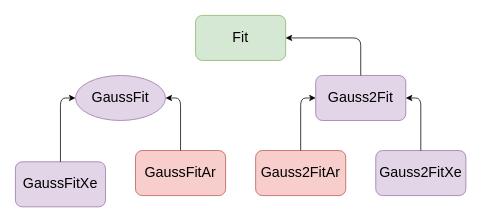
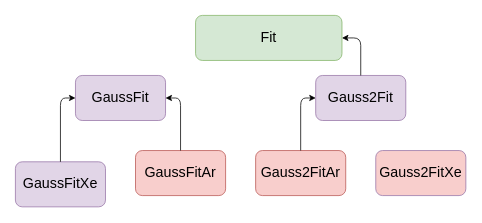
node "Fit": size 90x45 -> 146x45
node "GaussFit": shape ellipse -> rounded rectangle
edge "Gauss2FitXe" -> "Gauss2Fit": removed
node "Gauss2FitXe": fillcolor #e1d5e7 -> #f8cecc
